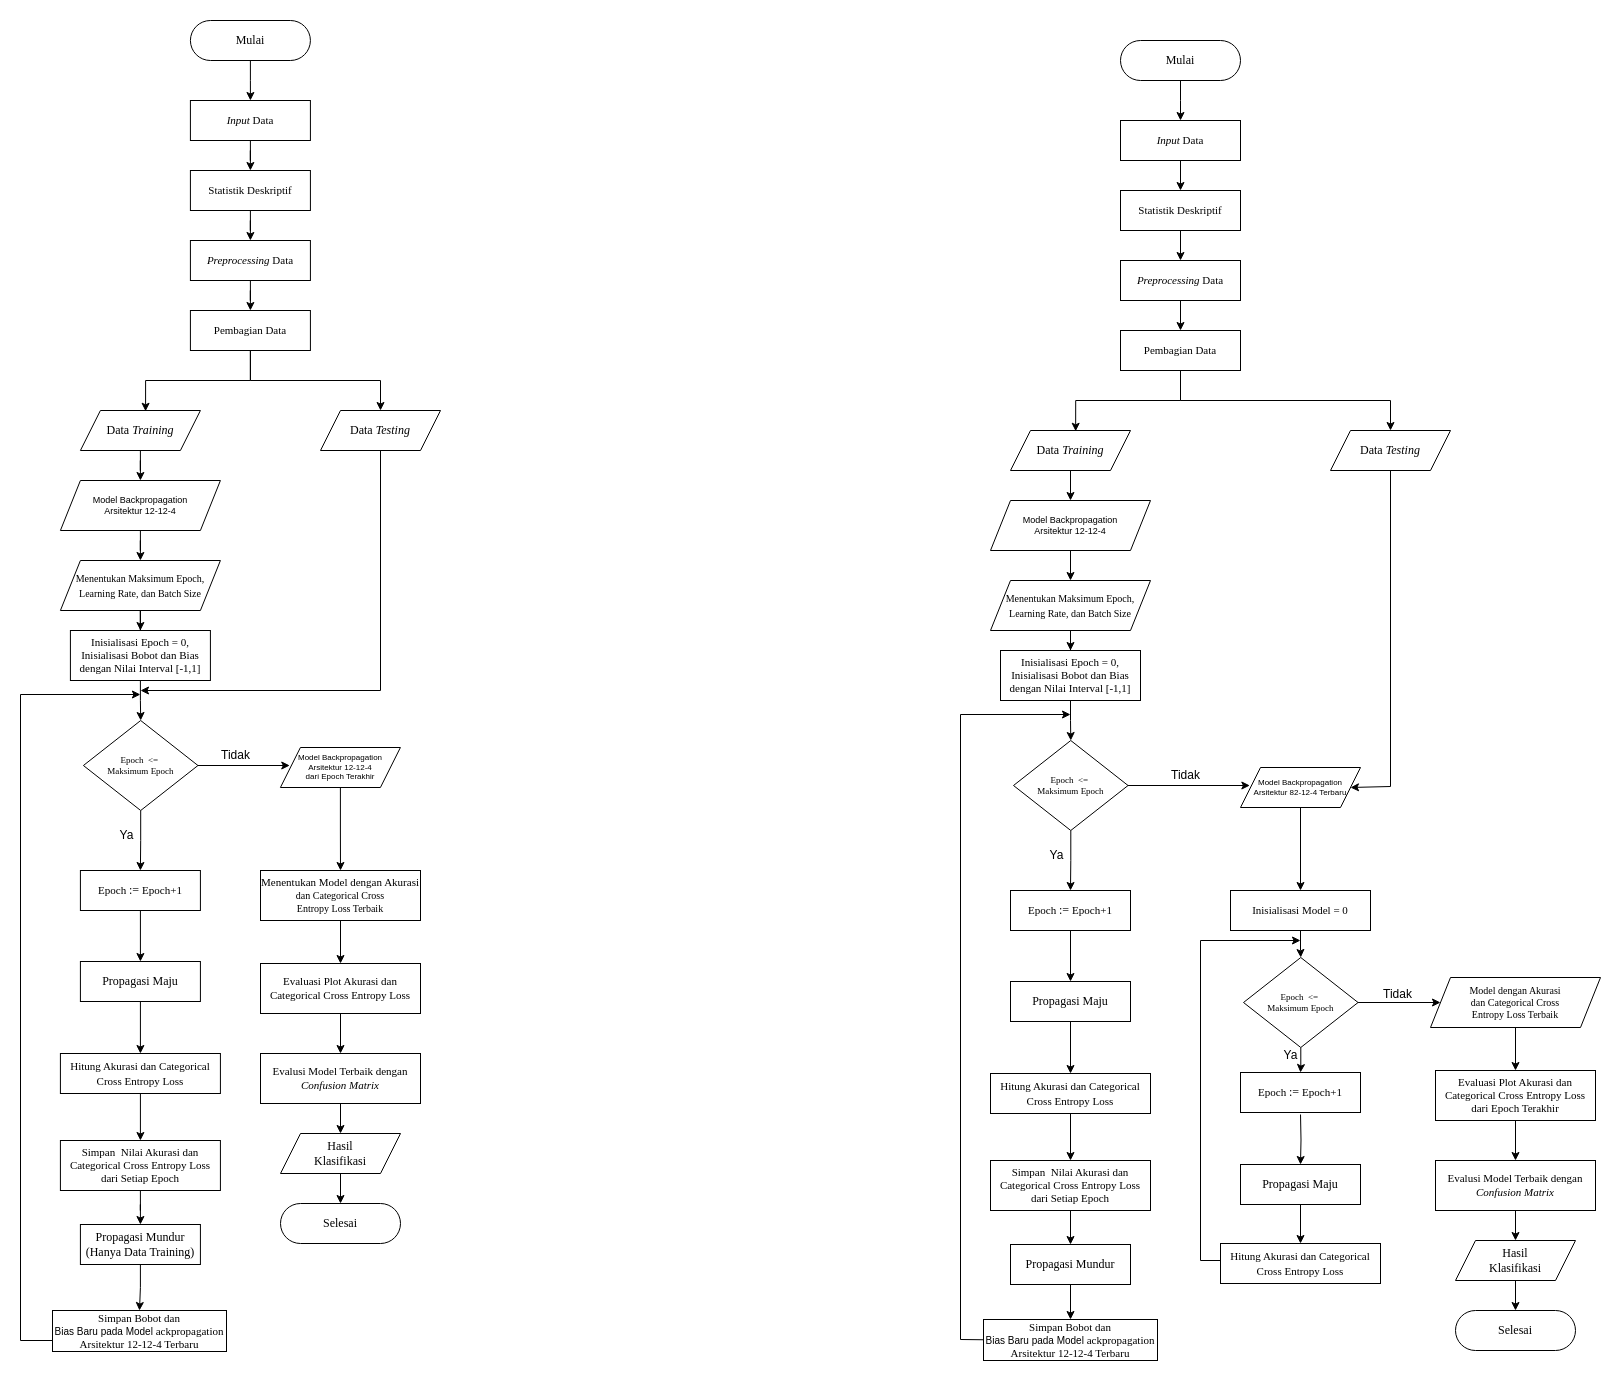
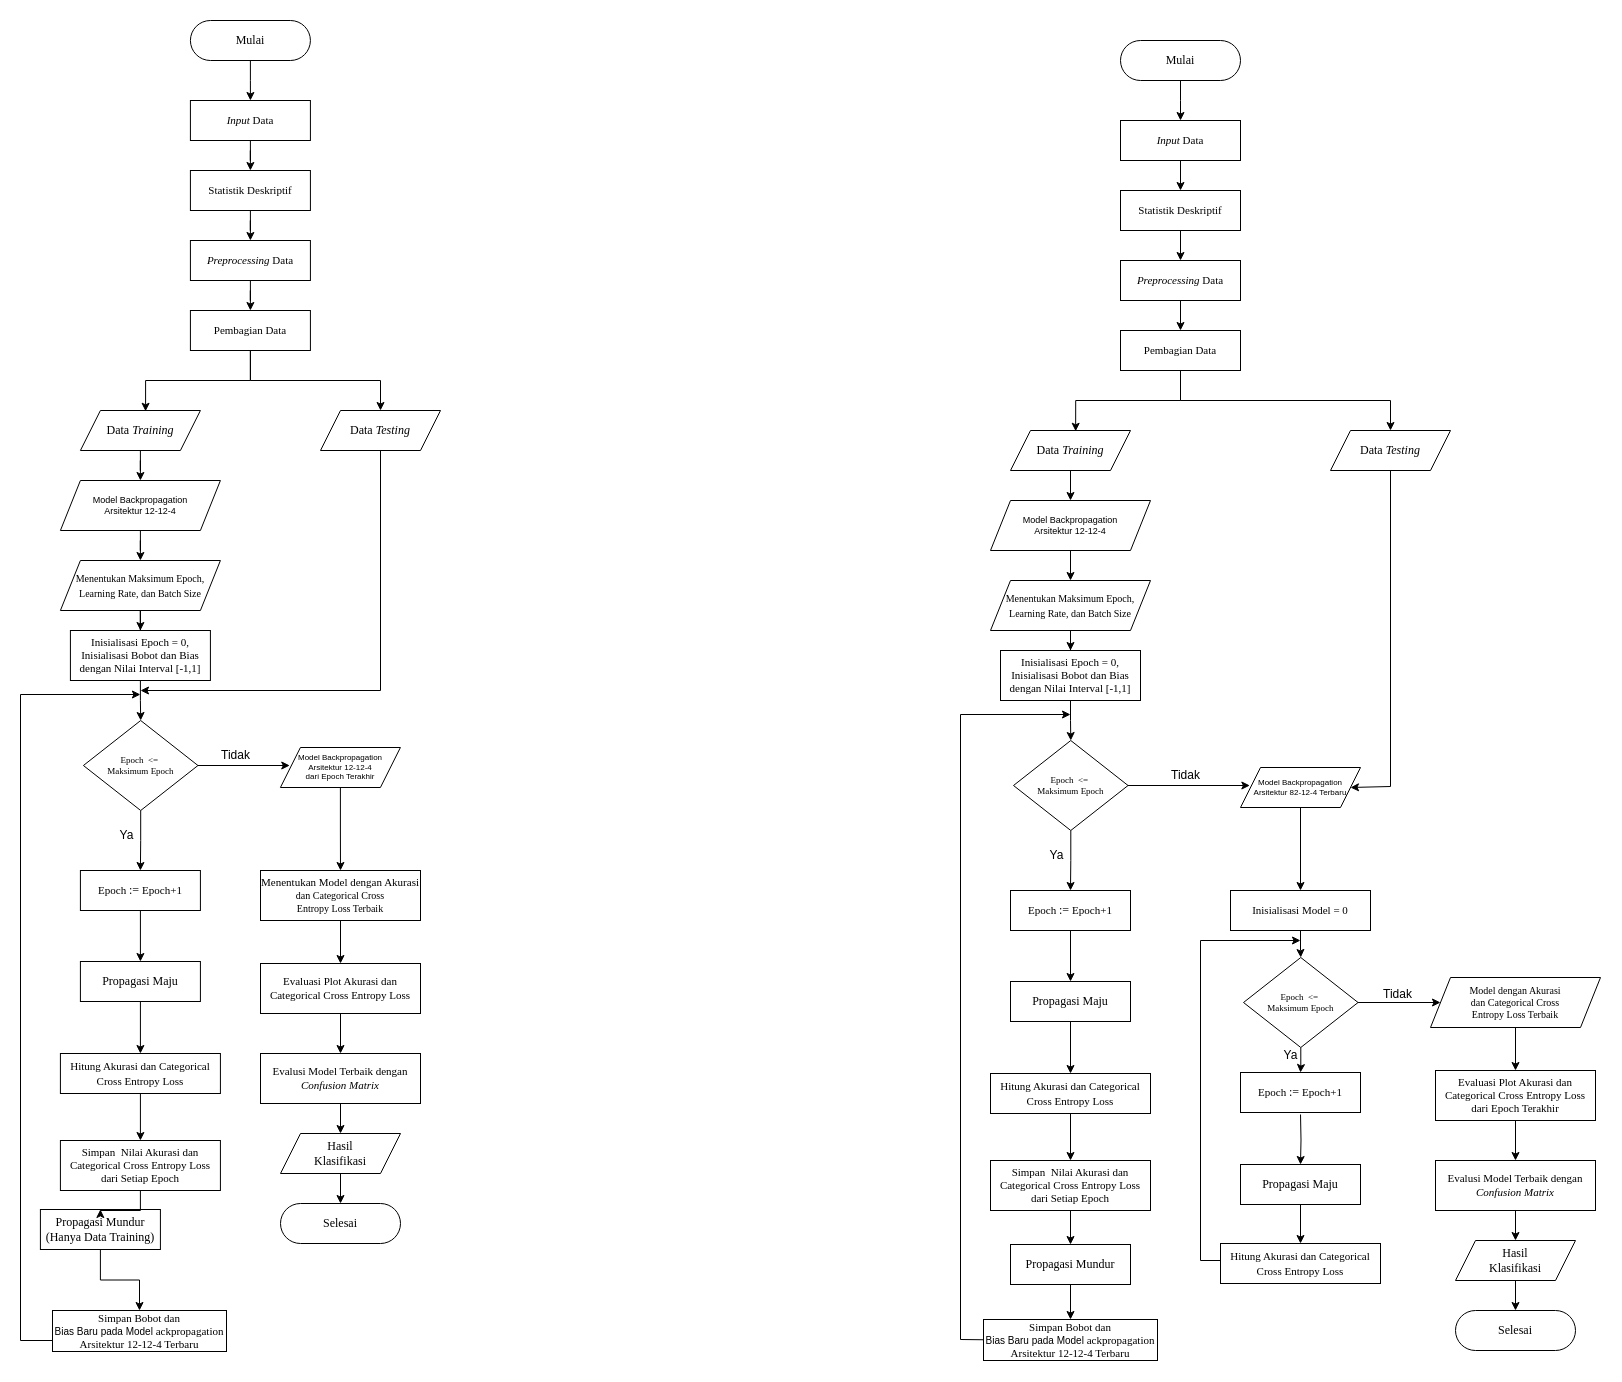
node "Propagasi Mundur (Hanya Data Training)": moved (140, 1245) -> (100, 1230)
